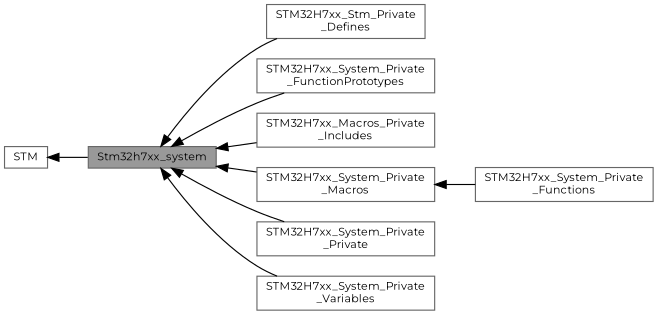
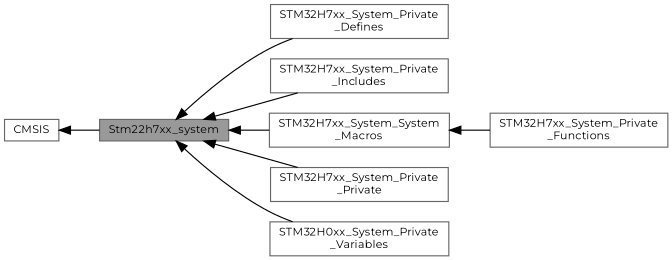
node "STM32H7xx_Stm_Private _Defines": label "STM32H7xx_Stm_Private _Defines" -> "STM32H7xx_System_Private _Defines"
node "STM32H7xx_System_Private _FunctionPrototypes": removed
node "STM32H7xx_Macros_Private _Includes": label "STM32H7xx_Macros_Private _Includes" -> "STM32H7xx_System_Private _Includes"
node "STM": label "STM" -> "CMSIS"
node "Stm32h7xx_system": label "Stm32h7xx_system" -> "Stm22h7xx_system"
node "STM32H7xx_System_Private _Macros": label "STM32H7xx_System_Private _Macros" -> "STM32H7xx_System_System _Macros"
node "STM32H7xx_System_Private _Variables": label "STM32H7xx_System_Private _Variables" -> "STM32H0xx_System_Private _Variables"
